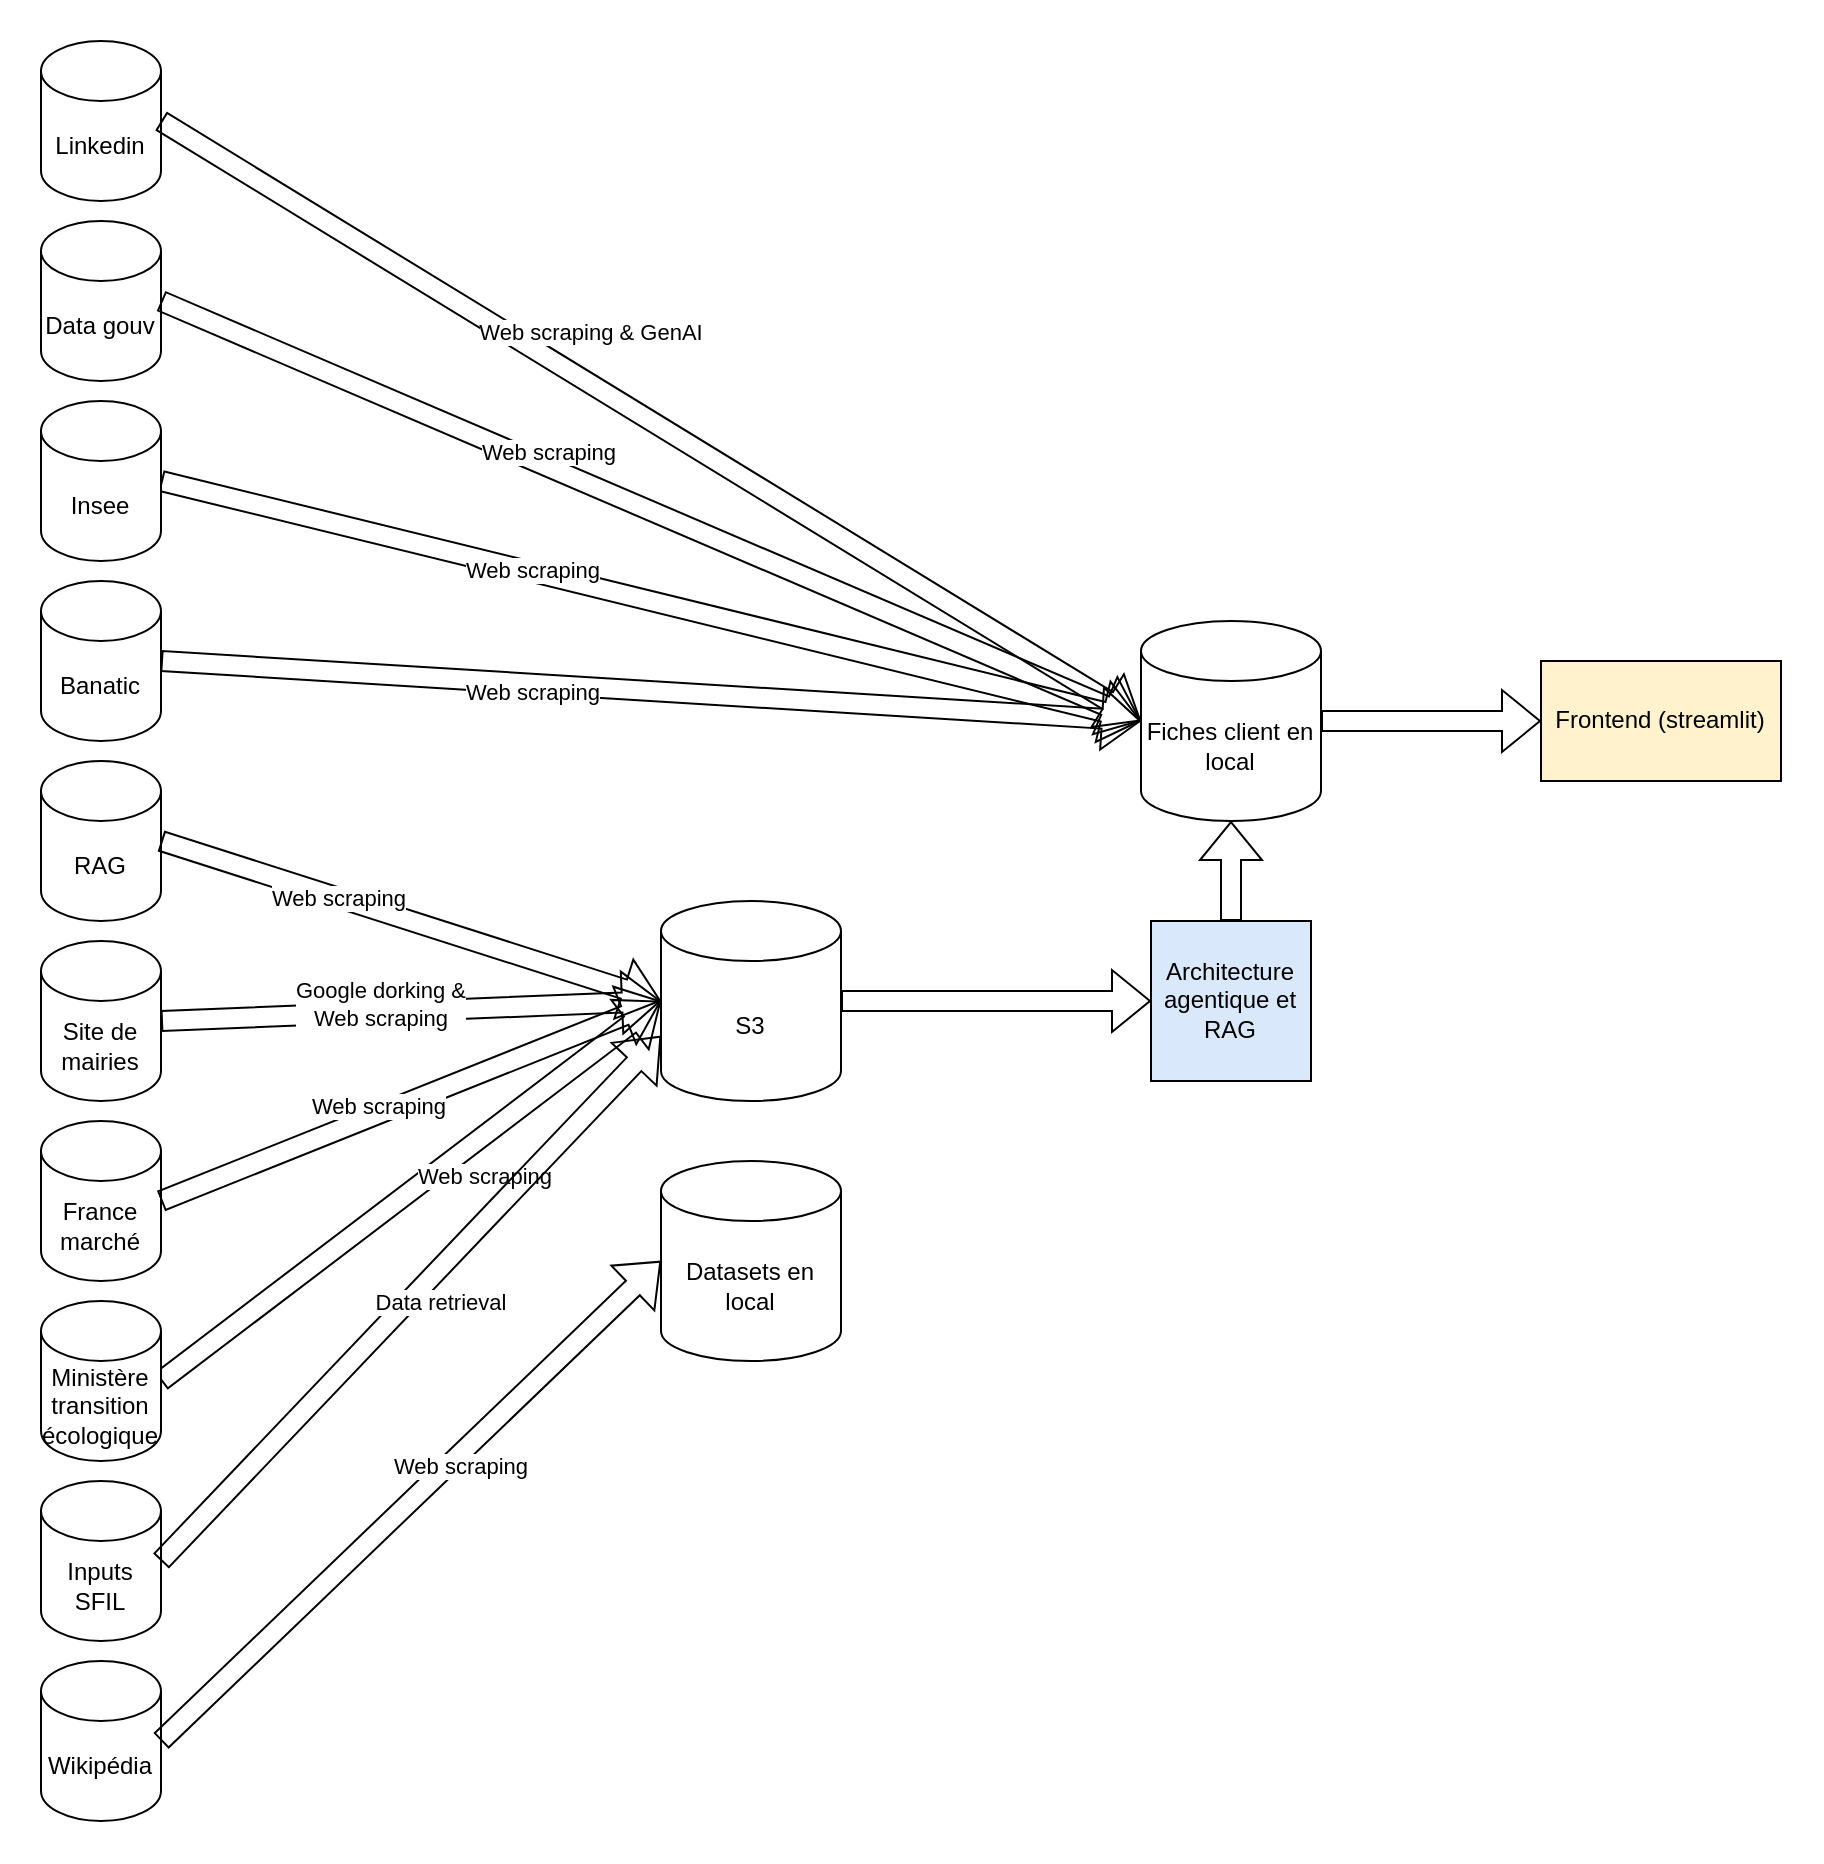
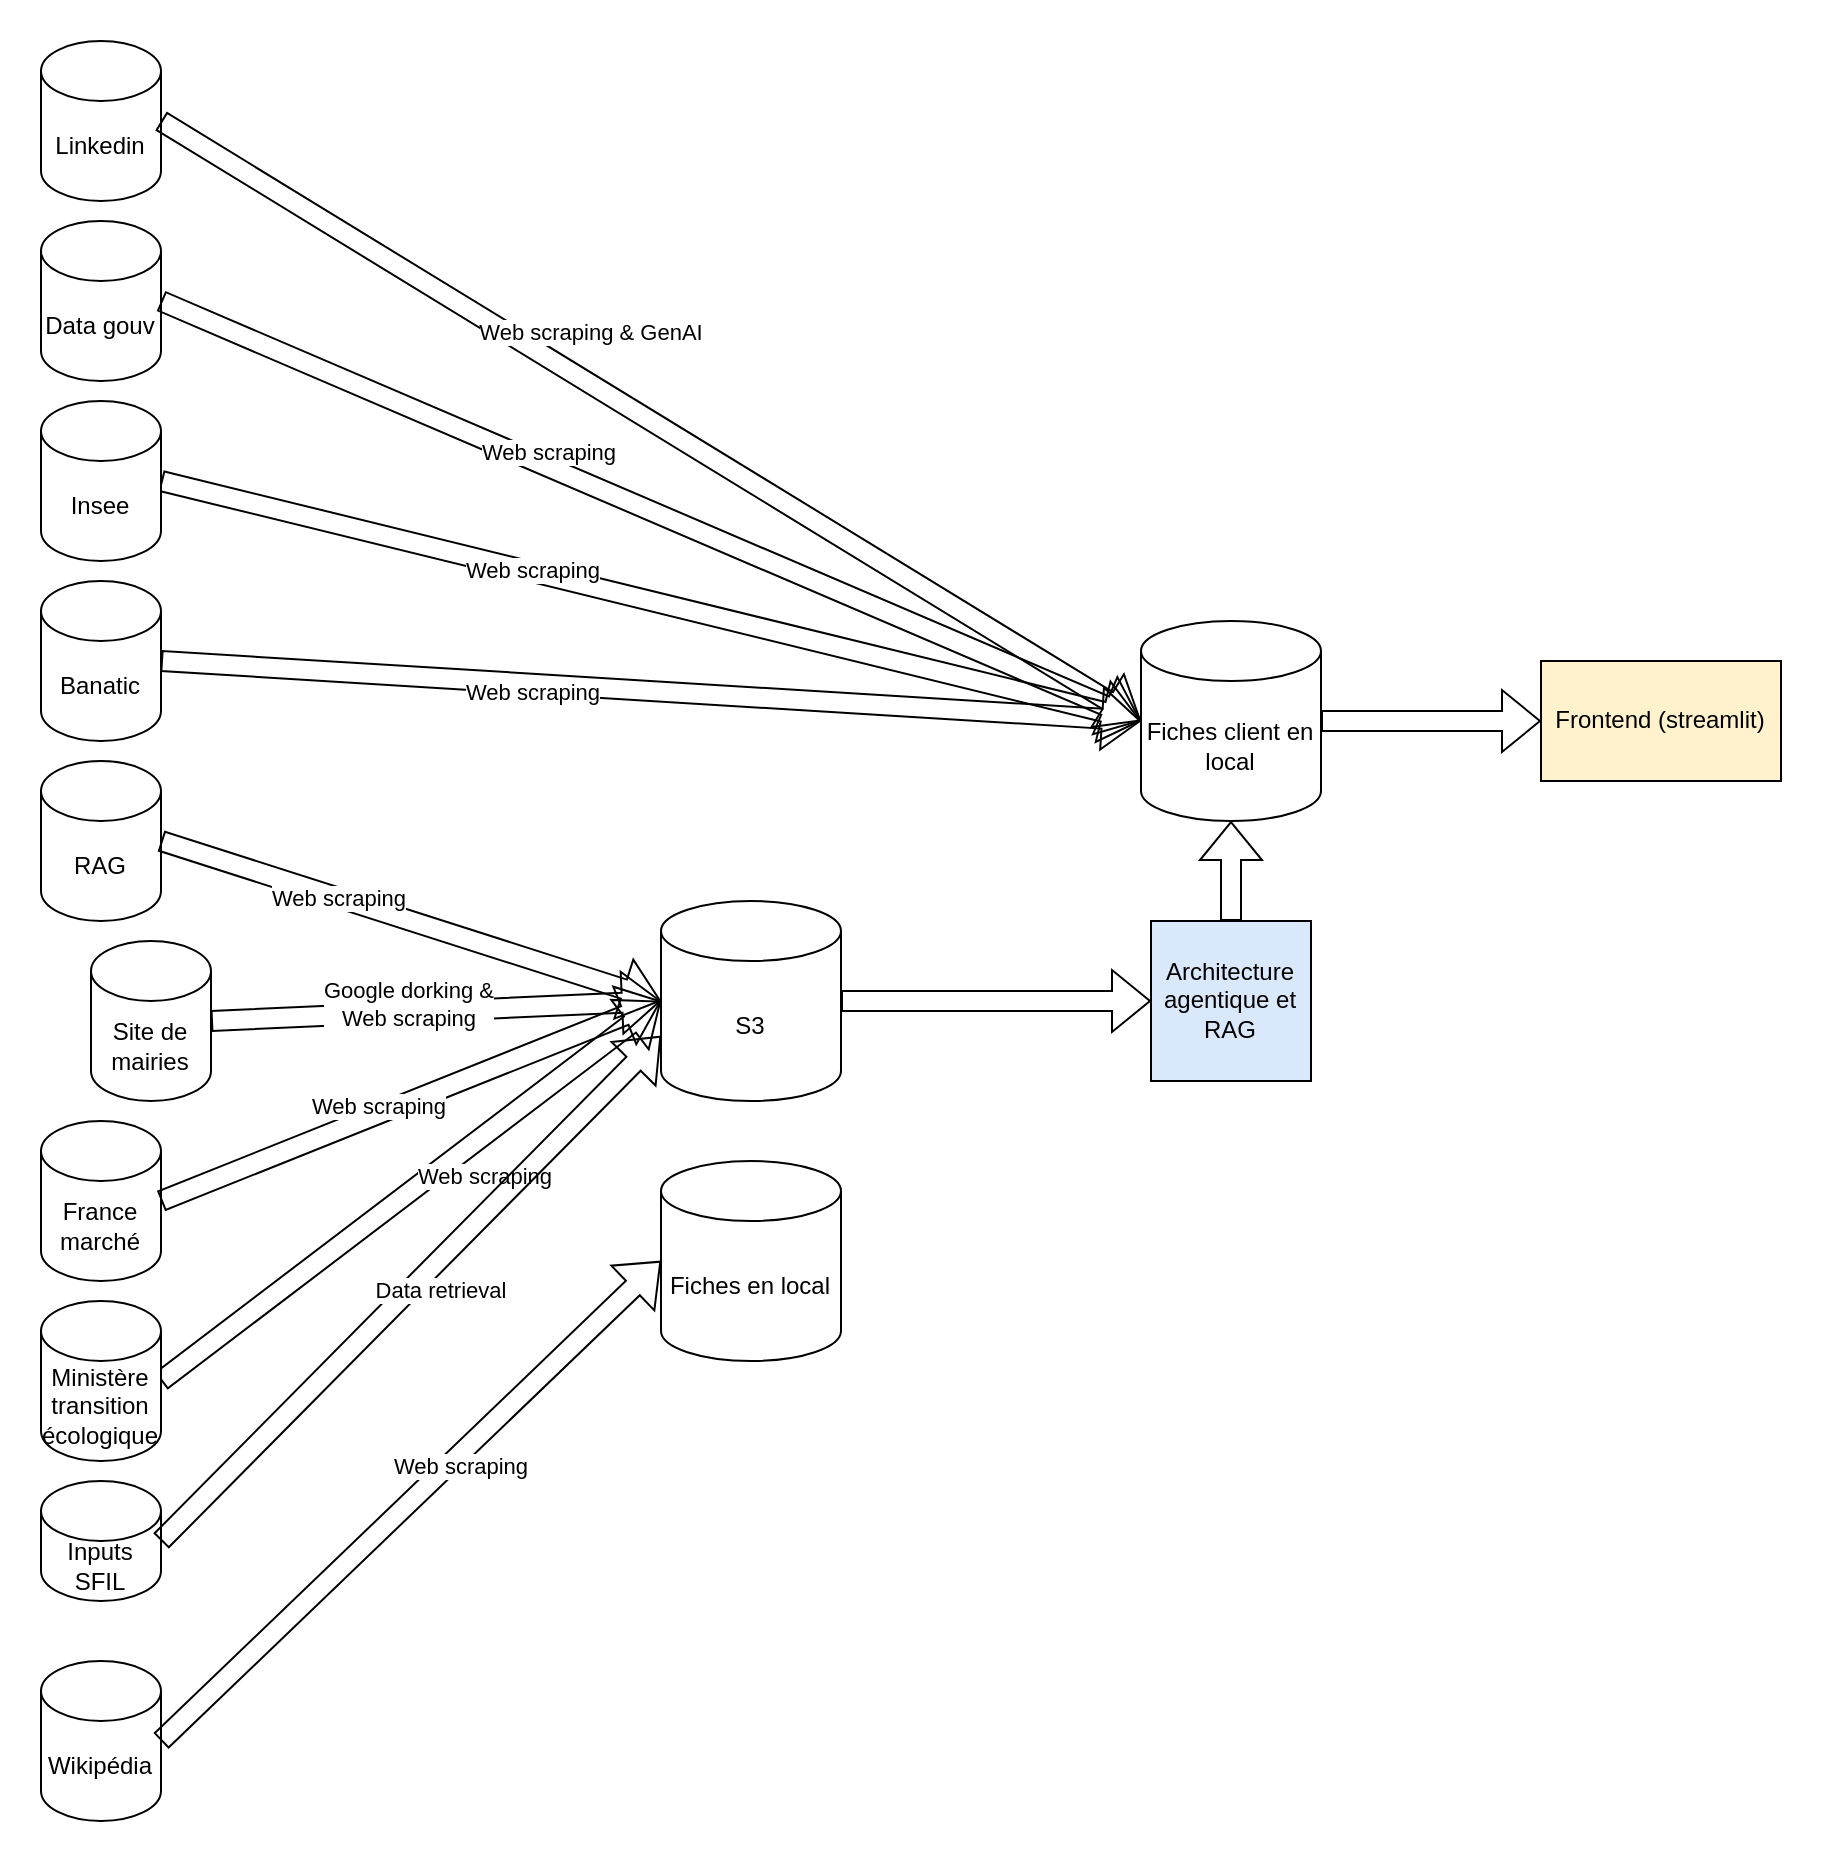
node "Site de mairies": moved (101, 1021) -> (151, 1021)
node "Datasets en local": label "Datasets en local" -> "Fiches en local"
node "Inputs SFIL": size 120x160 -> 120x120
